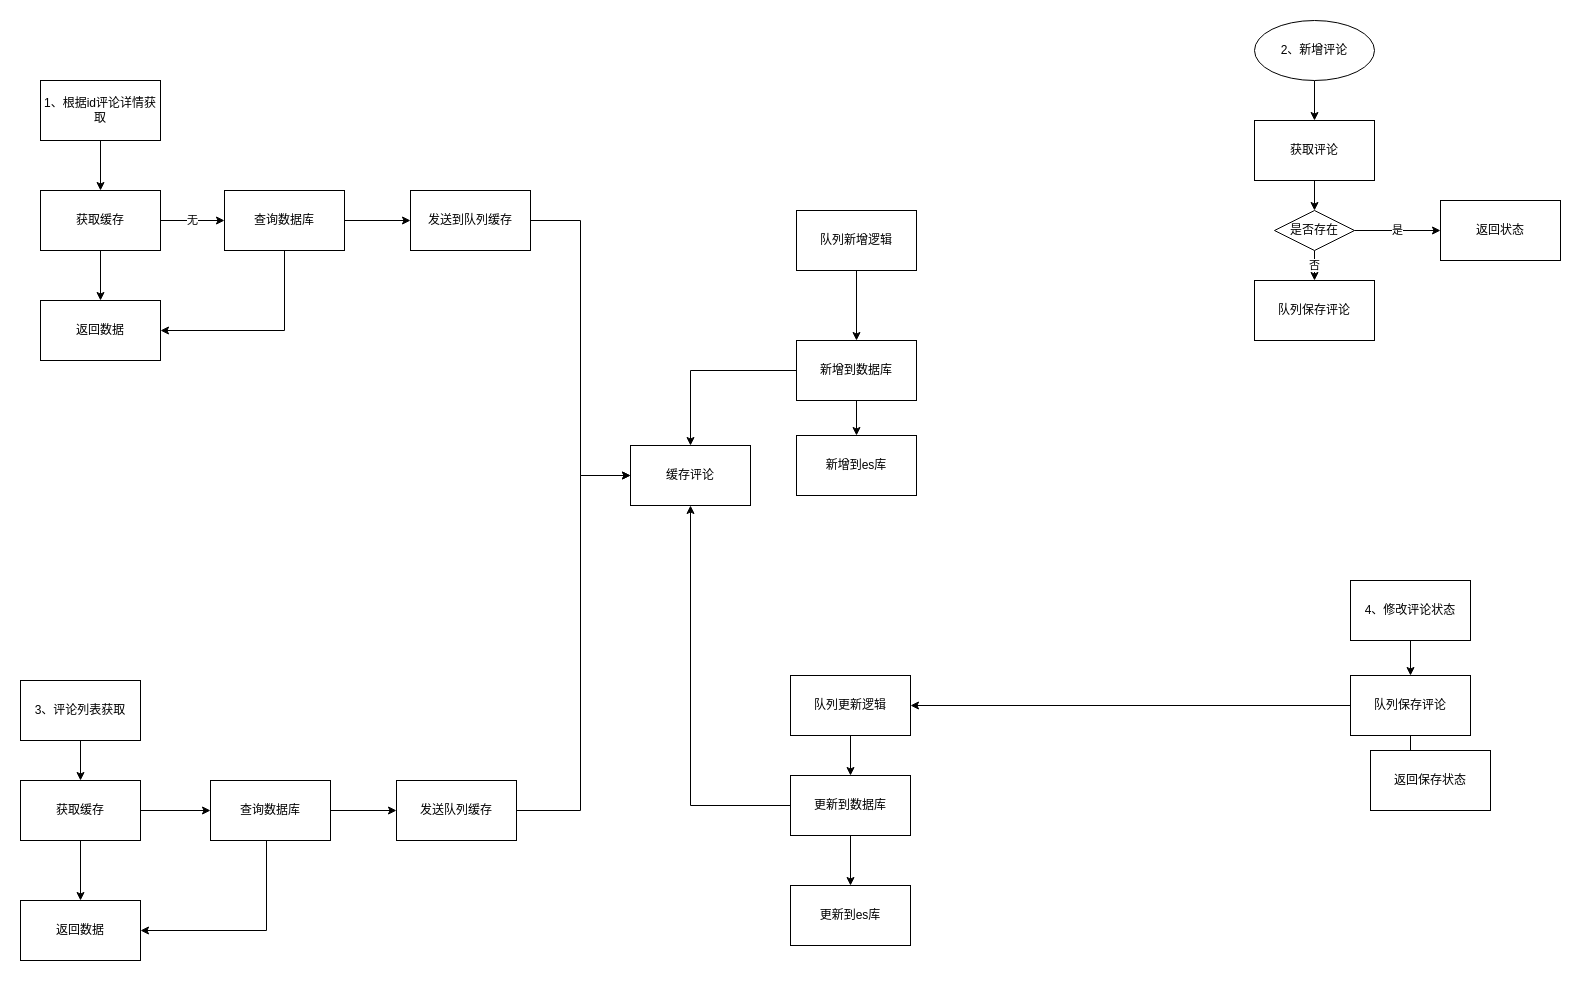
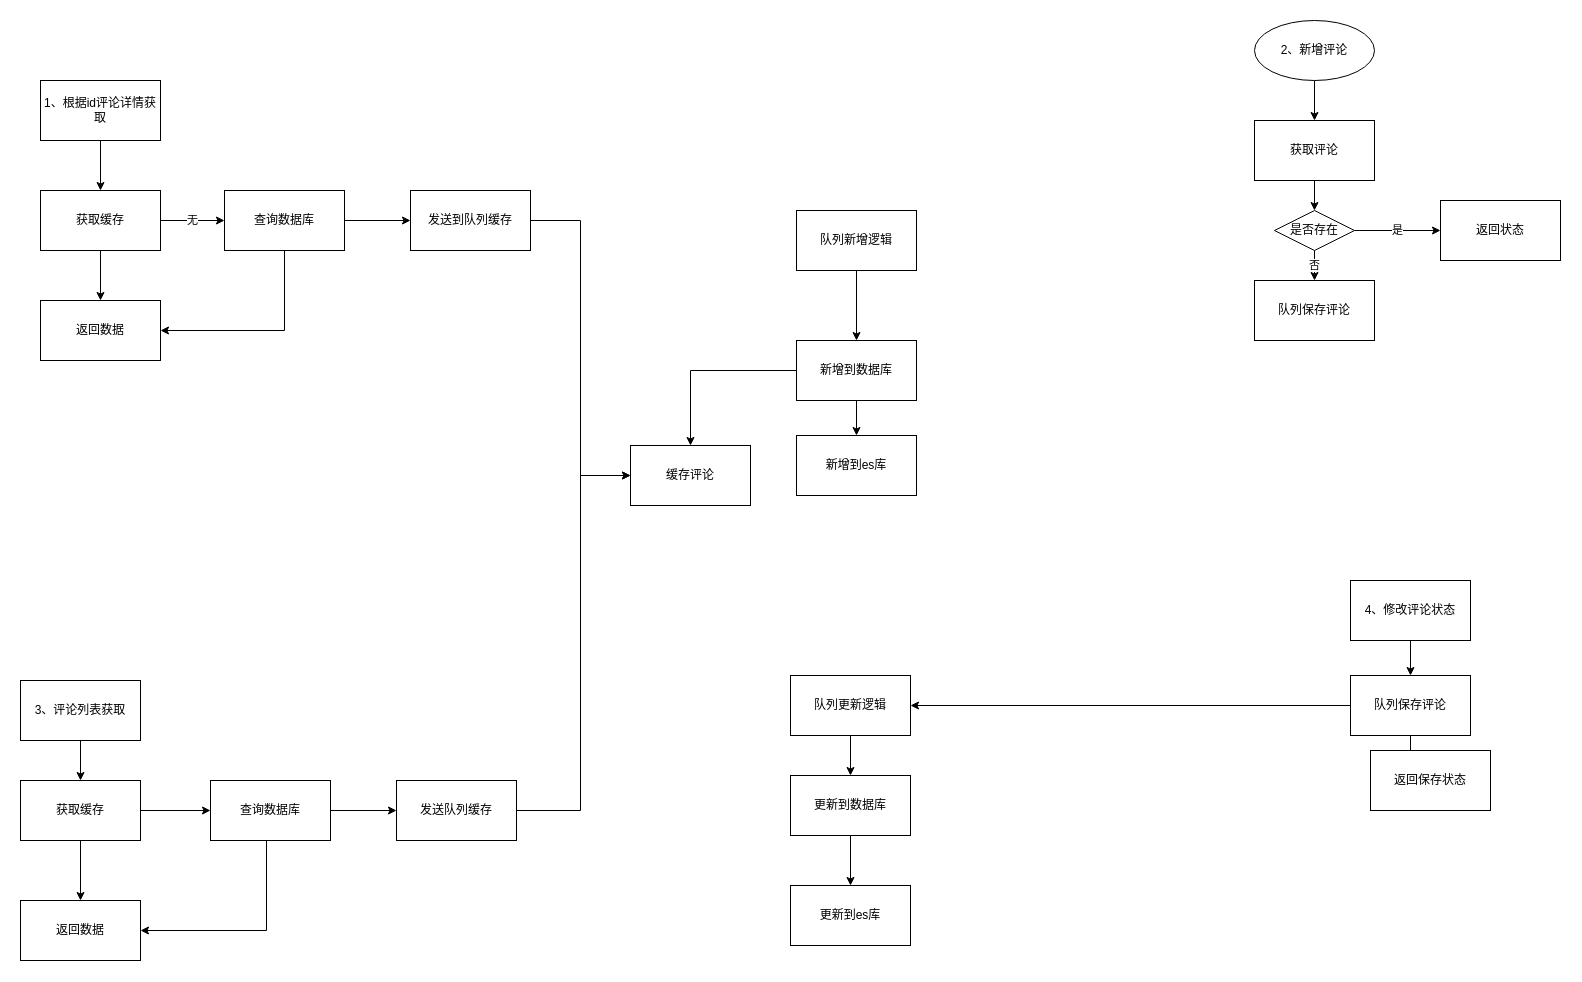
edge "更新到数据库" -> "缓存评论": removed
